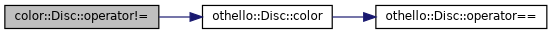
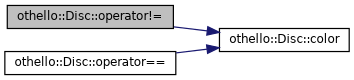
node "color::Disc::operator!=": label "color::Disc::operator!=" -> "othello::Disc::operator!="
edge "othello::Disc::color" -> "othello::Disc::operator==": reversed
